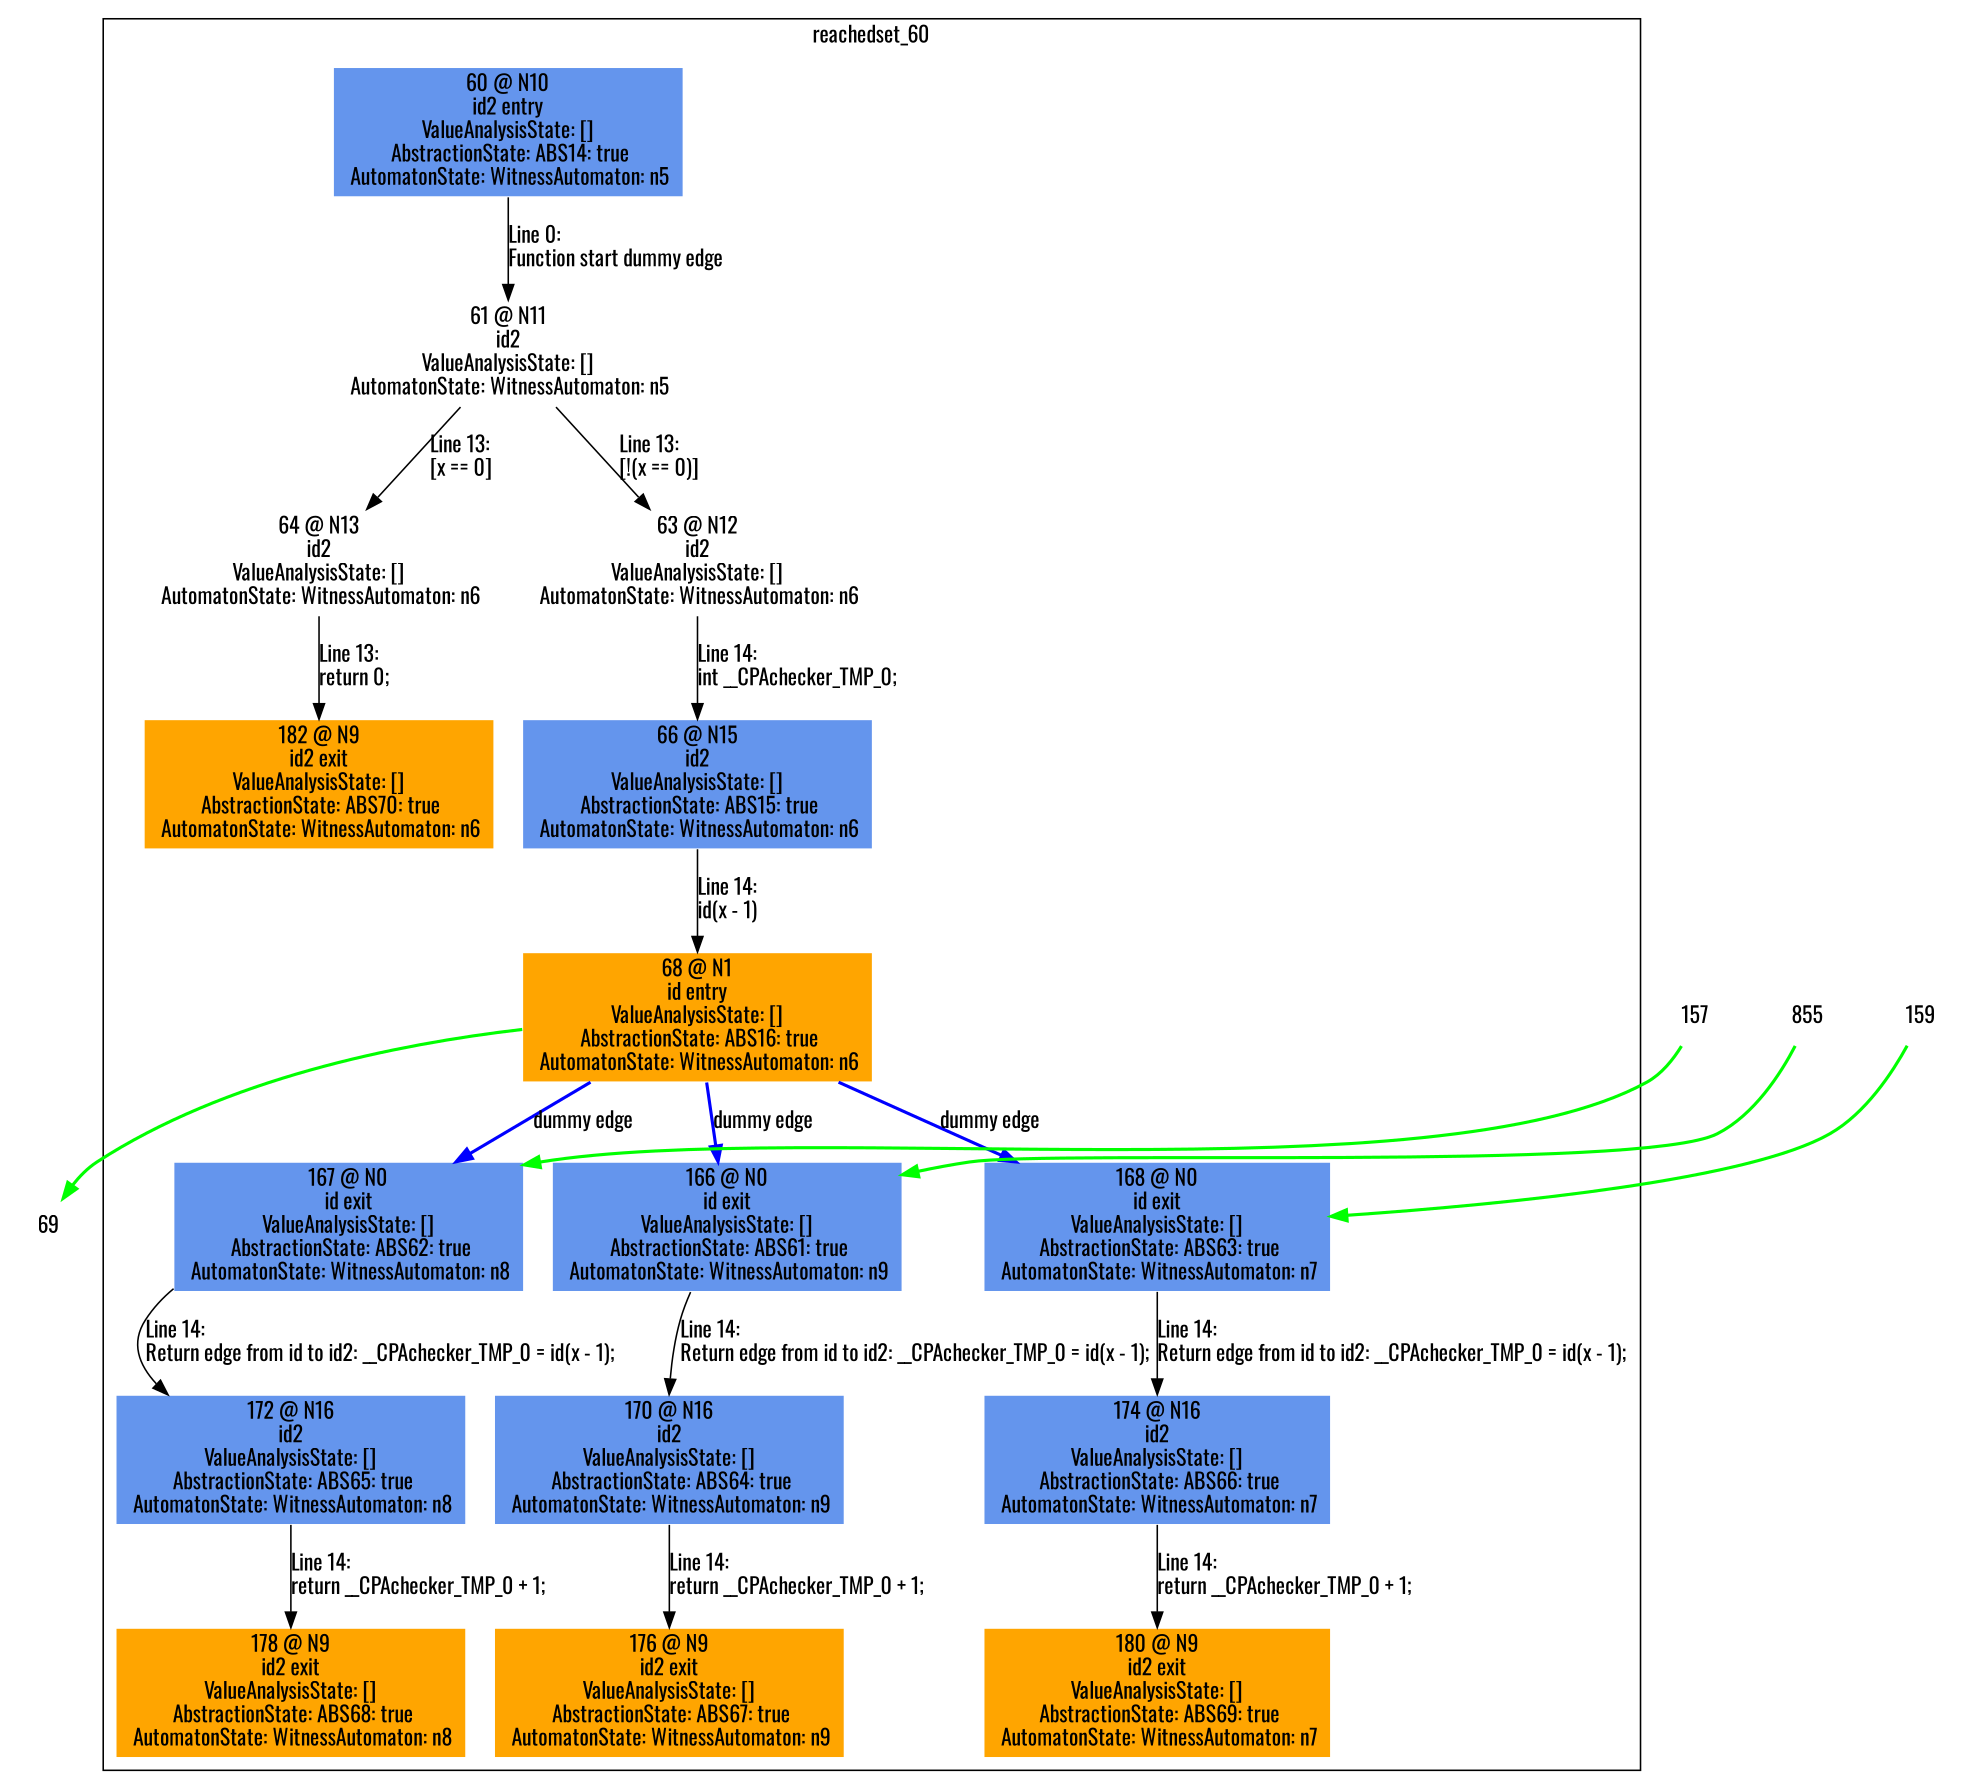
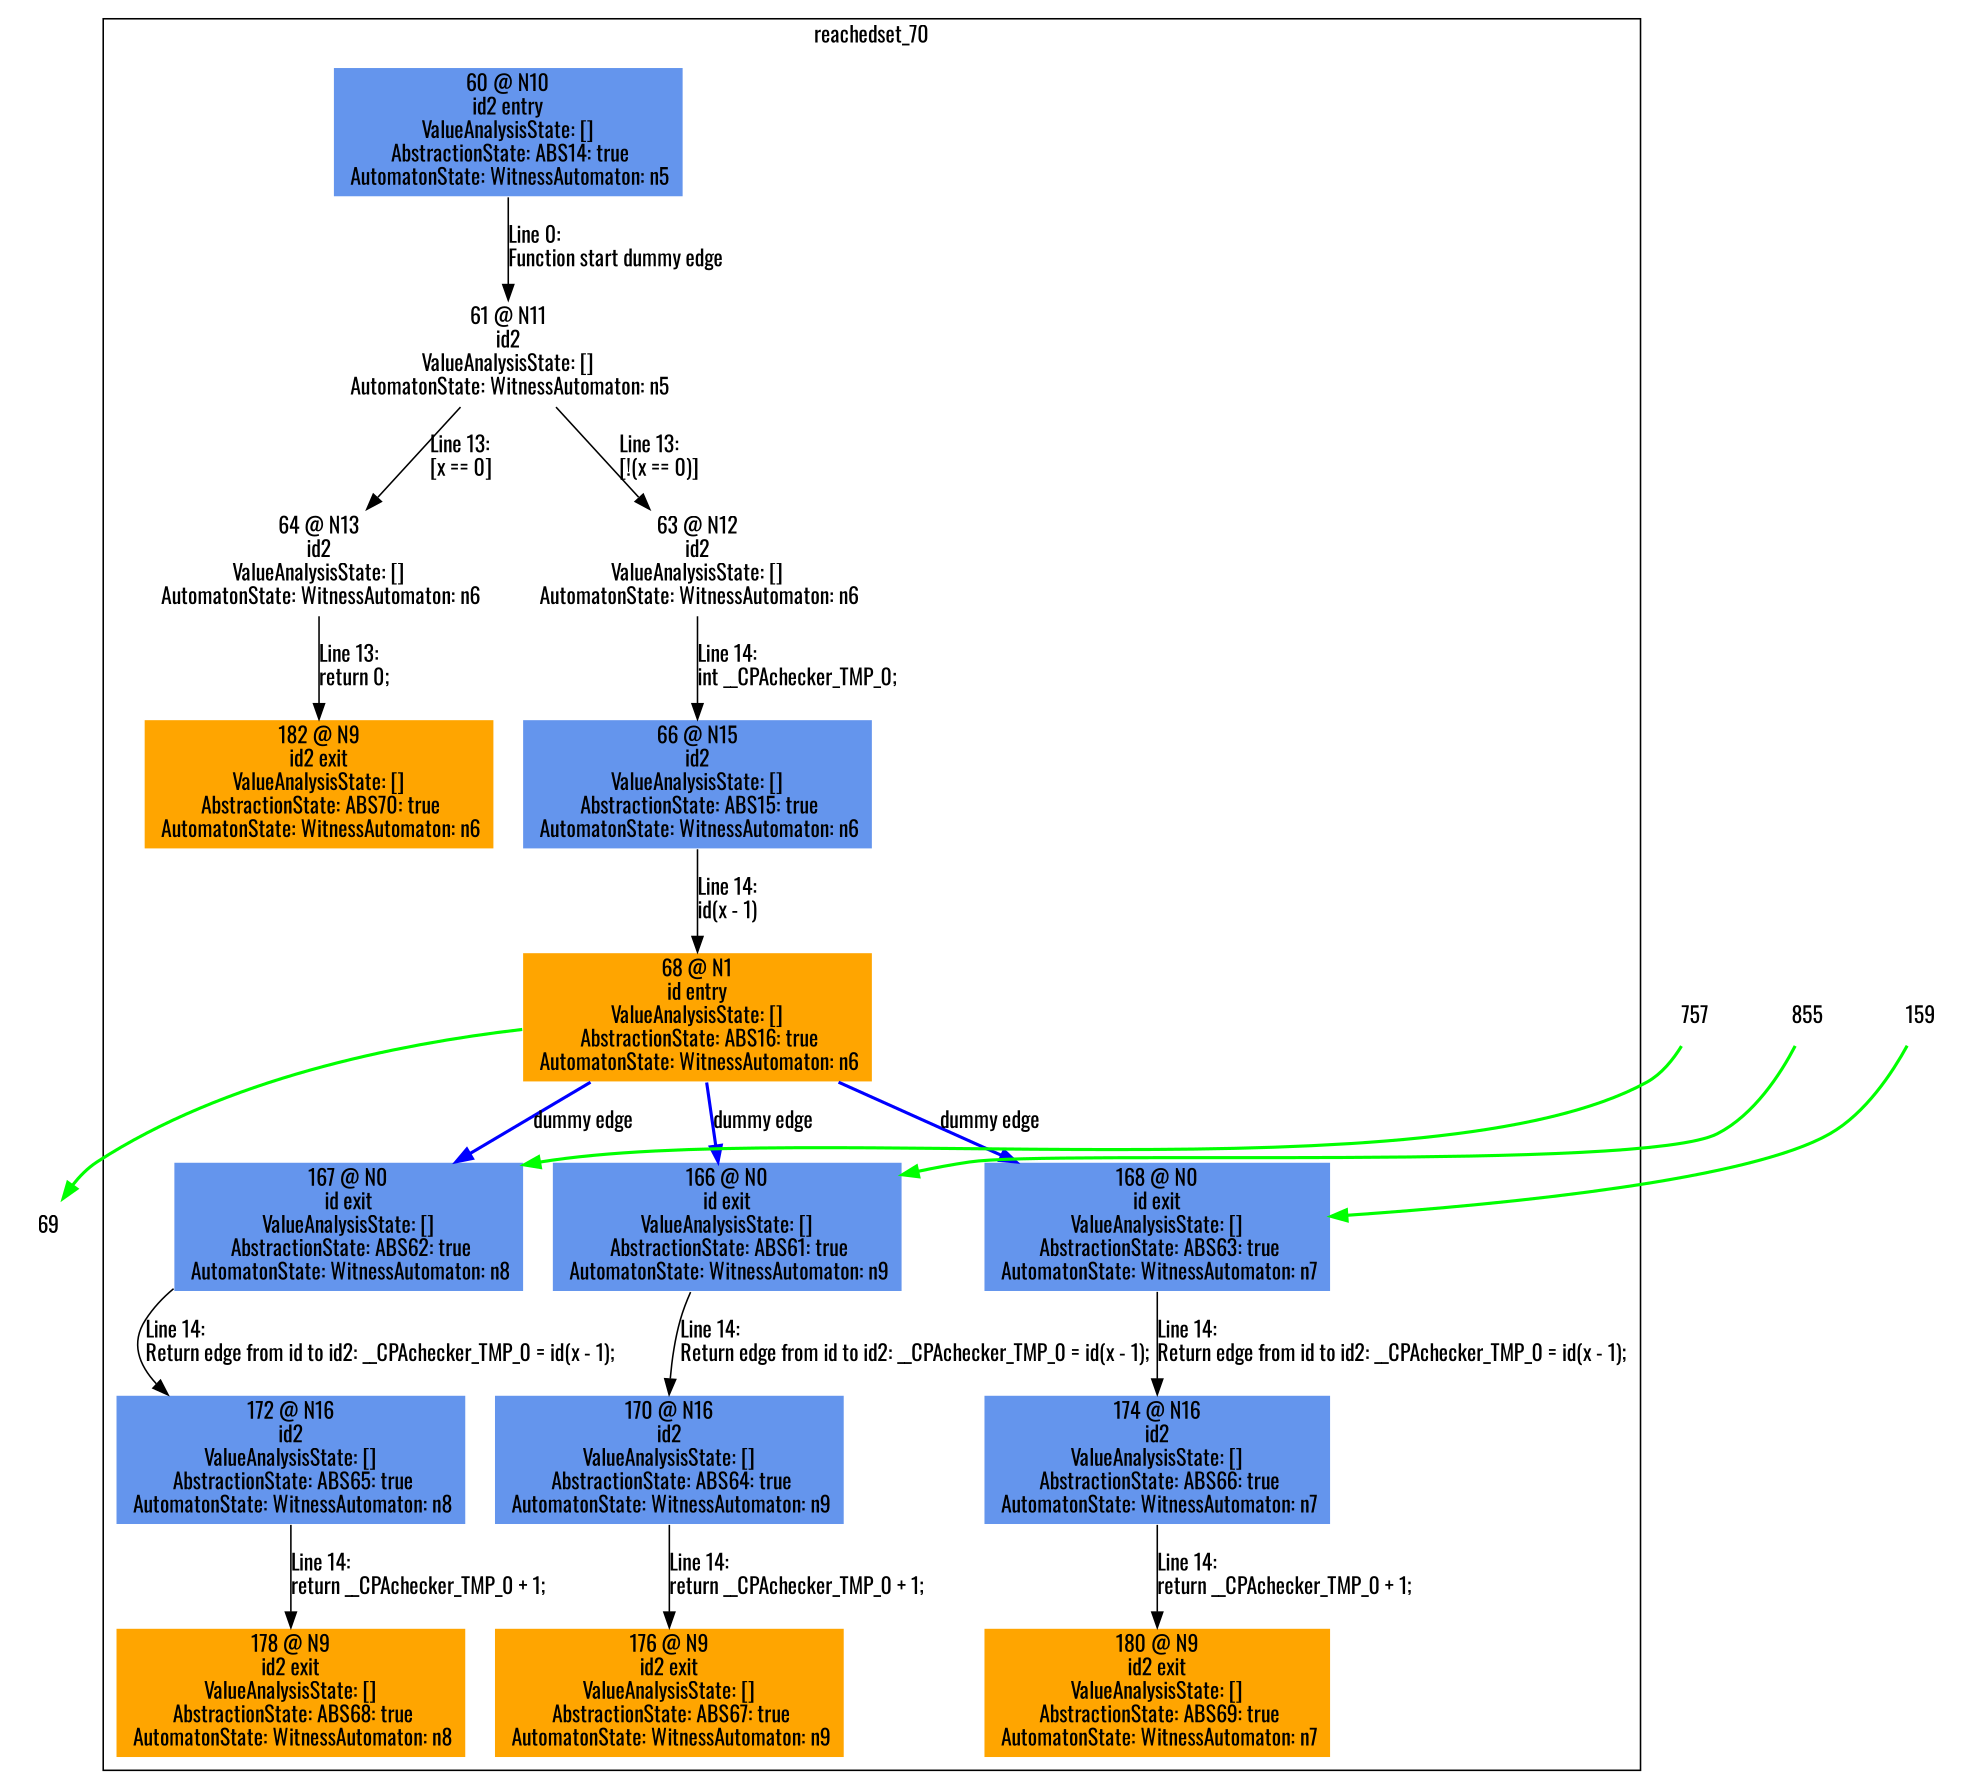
cluster "reachedset_60": label "reachedset_60" -> "reachedset_70"
node "157": label "157" -> "757"
